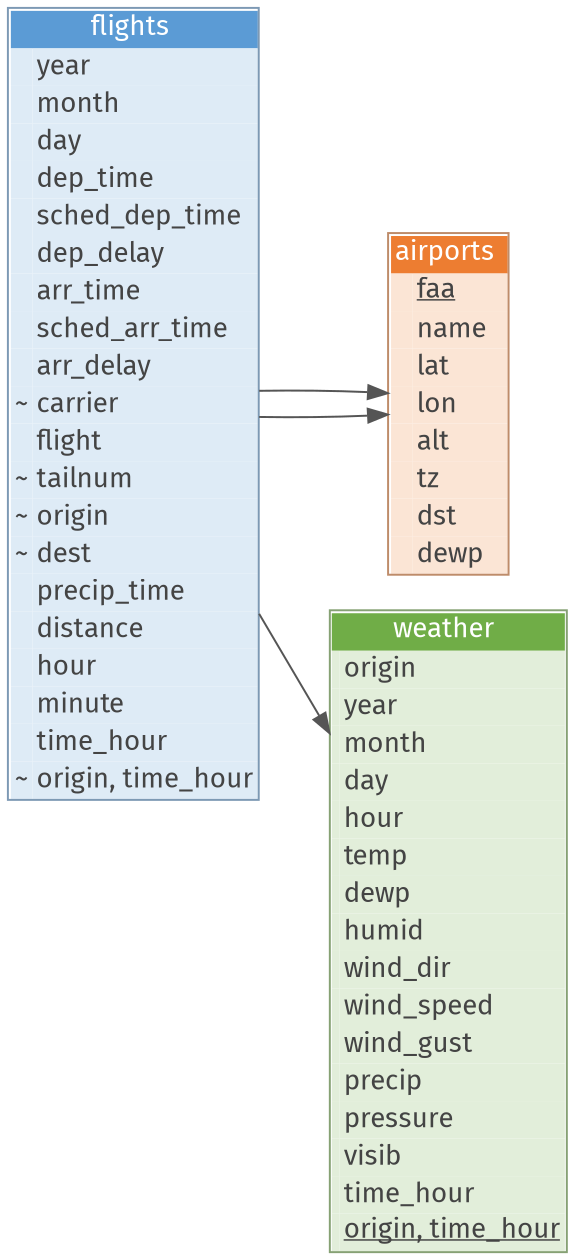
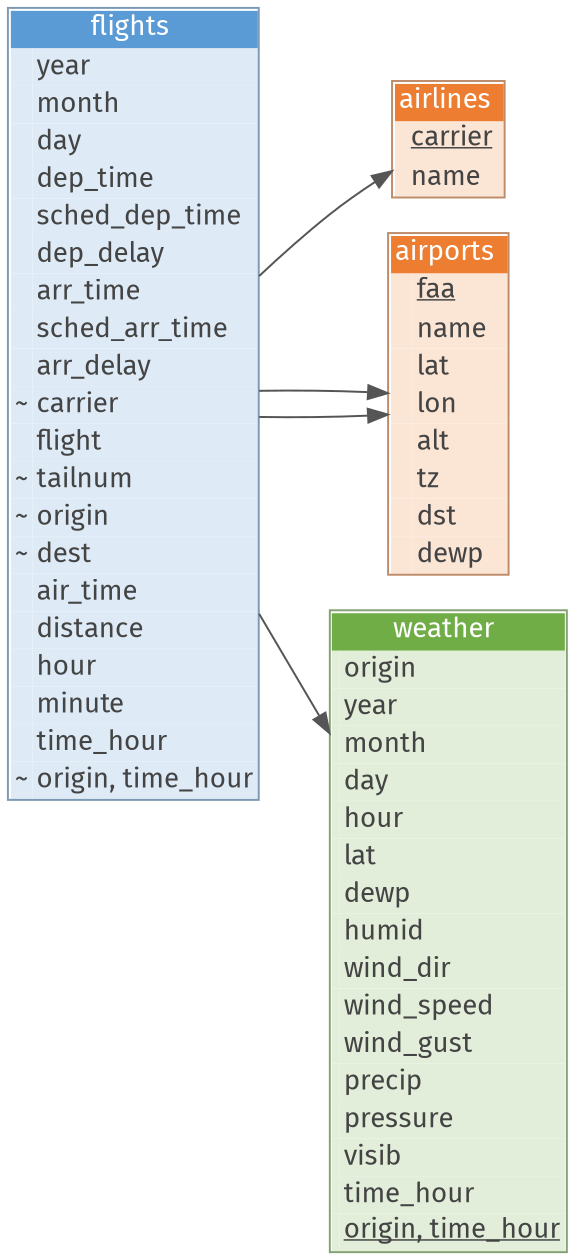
node "airlines": added
node "flights": text "precip_time" -> "air_time"
node "weather": text "temp" -> "lat"
